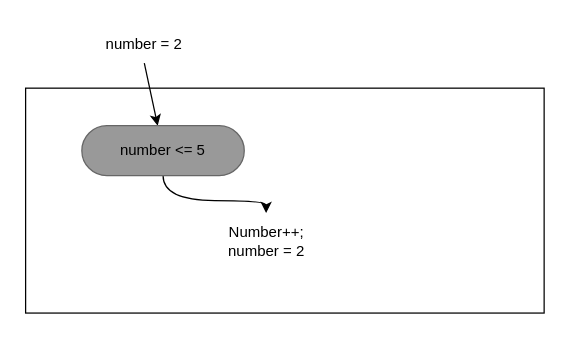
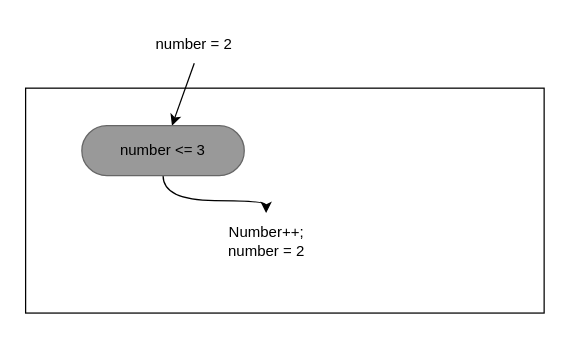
node "number = 2": moved (144, 44) -> (194, 44)
node "number <= 5": label "number <= 5" -> "number <= 3"
